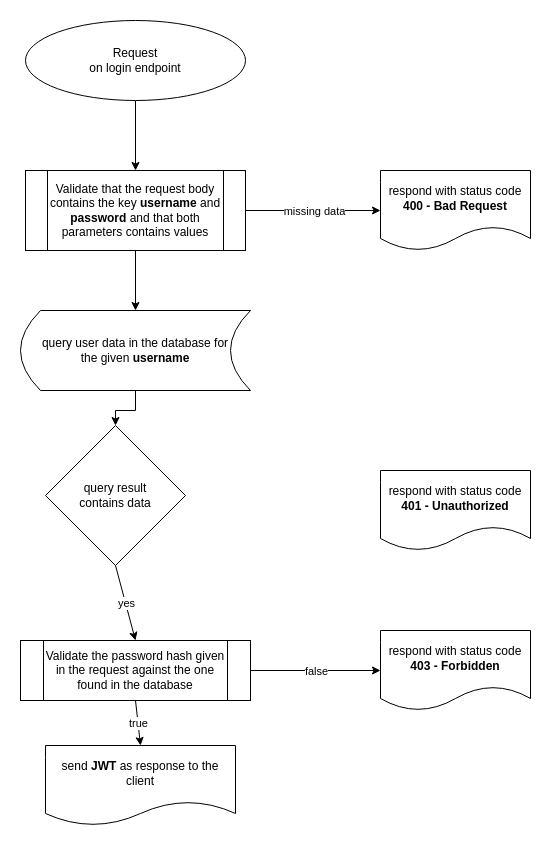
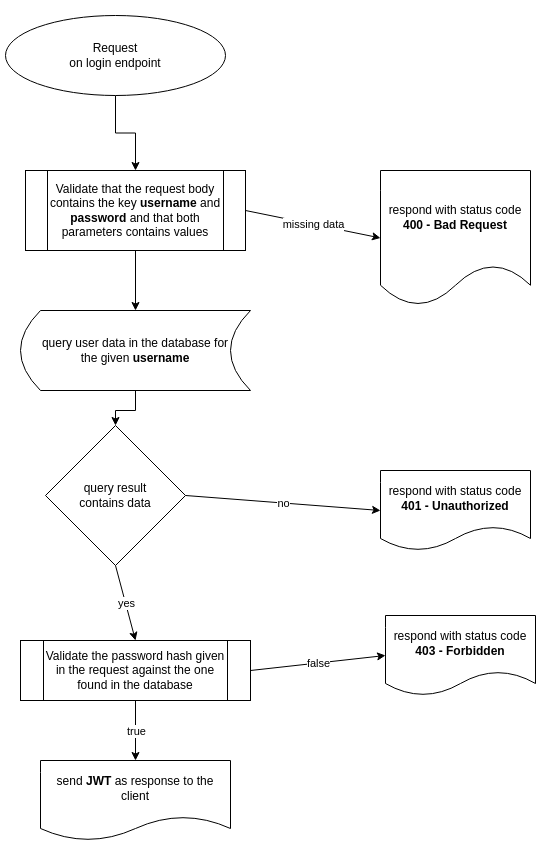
node "Request on login endpoint": moved (136, 61) -> (116, 56)
node "respond with status code 400 - Bad Request": size 150x80 -> 150x135
edge "query result contains data" -> "respond with status code 401 - Unauthorized": added, label "no"
node "respond with status code 403 - Forbidden": moved (456, 671) -> (461, 656)
node "send JWT as response to the client": moved (141, 786) -> (136, 801)
